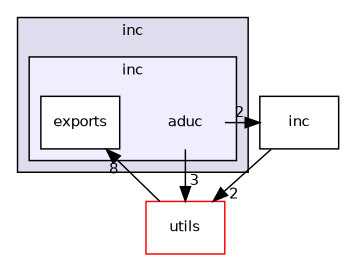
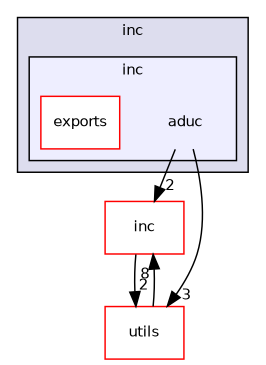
node "exports": color black -> red
node "inc": color black -> red
edge "utils" -> "exports": now "utils" -> "inc"
